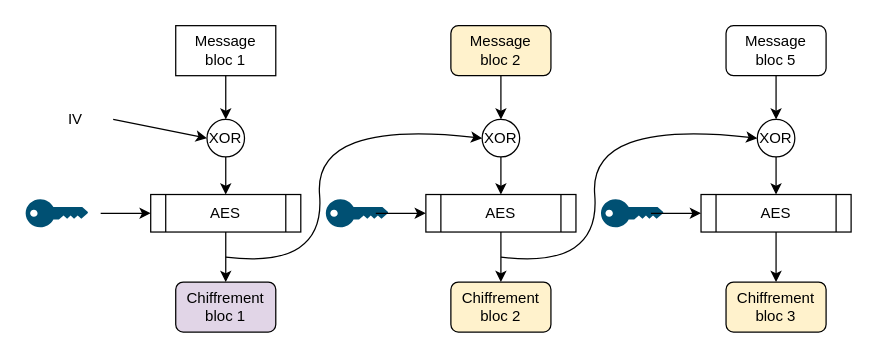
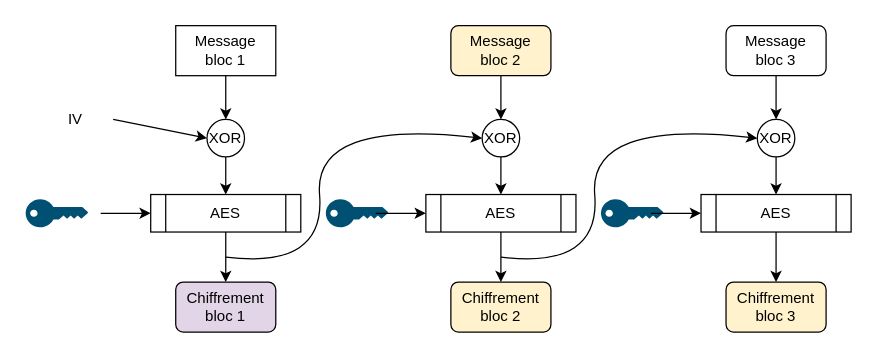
node "Message bloc 5": label "Message bloc 5" -> "Message bloc 3"
